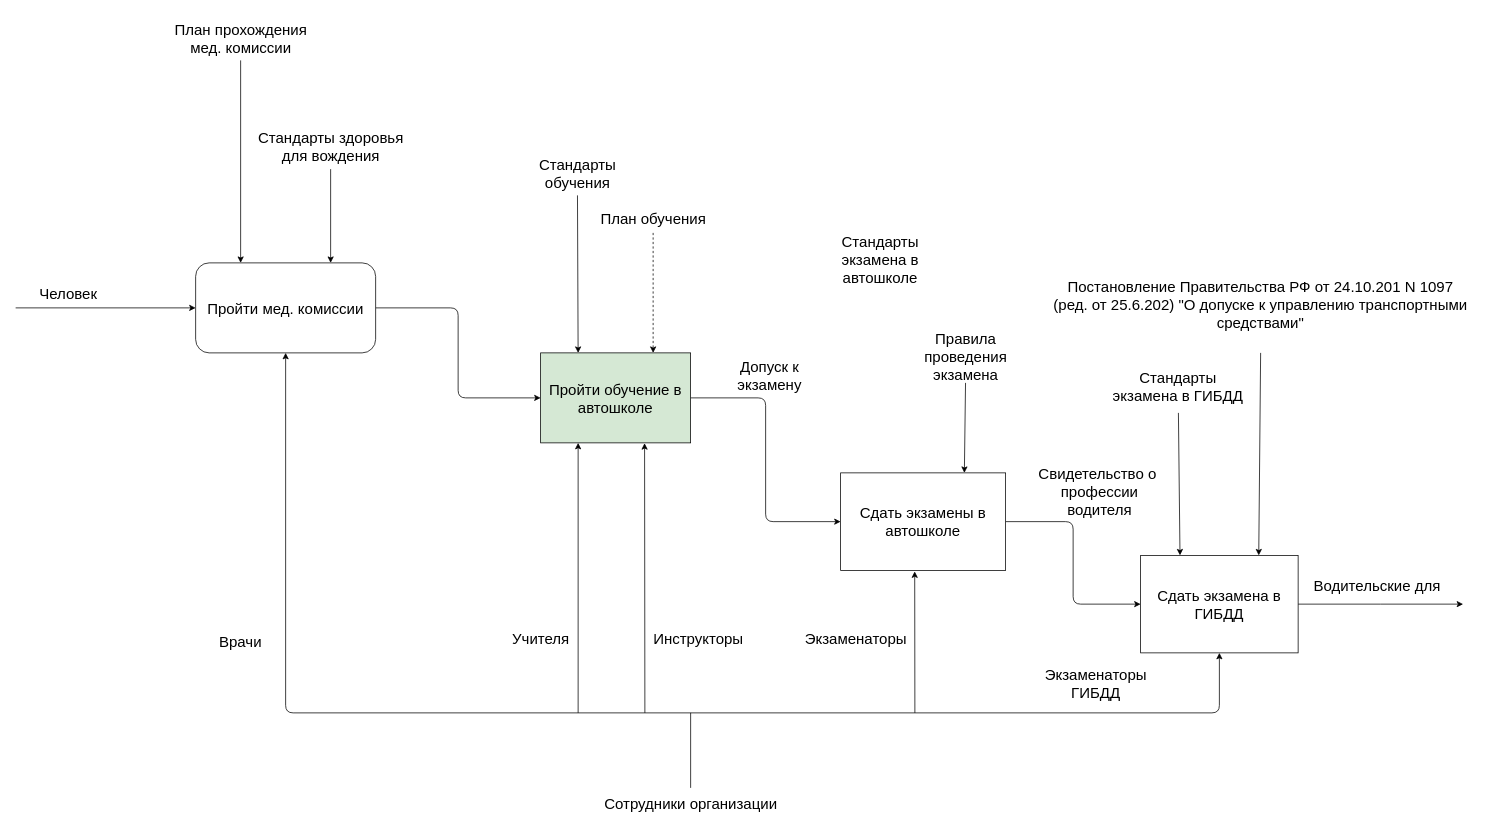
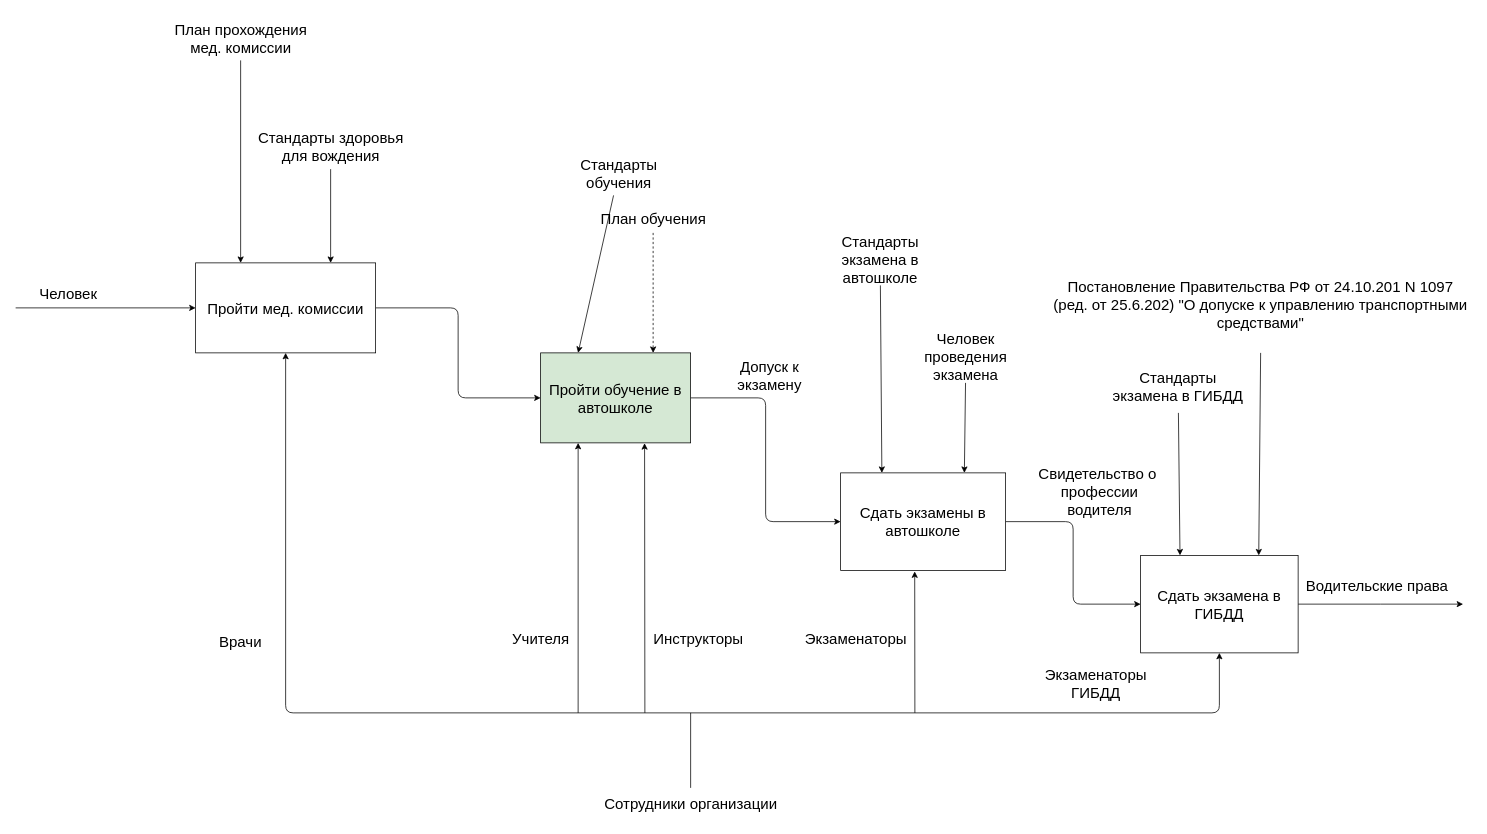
node "Стандарты обучения": moved (577, 173) -> (618, 173)
node "Пройти мед. комиссии": shape rounded rectangle -> rectangle
node "Правила проведения экзамена": label "Правила проведения экзамена" -> "Человек проведения экзамена"
edge "Стандарты экзамена в автошколе" -> "Сдать экзамены в автошколе": added
node "Водительские для": label "Водительские для" -> "Водительские права"
